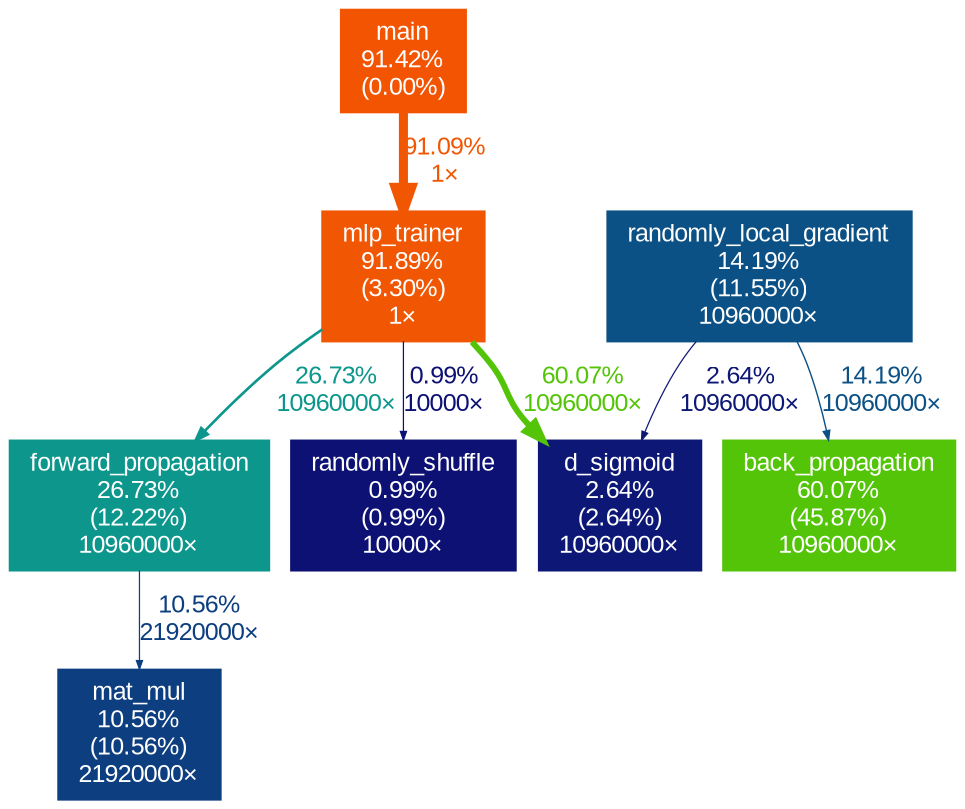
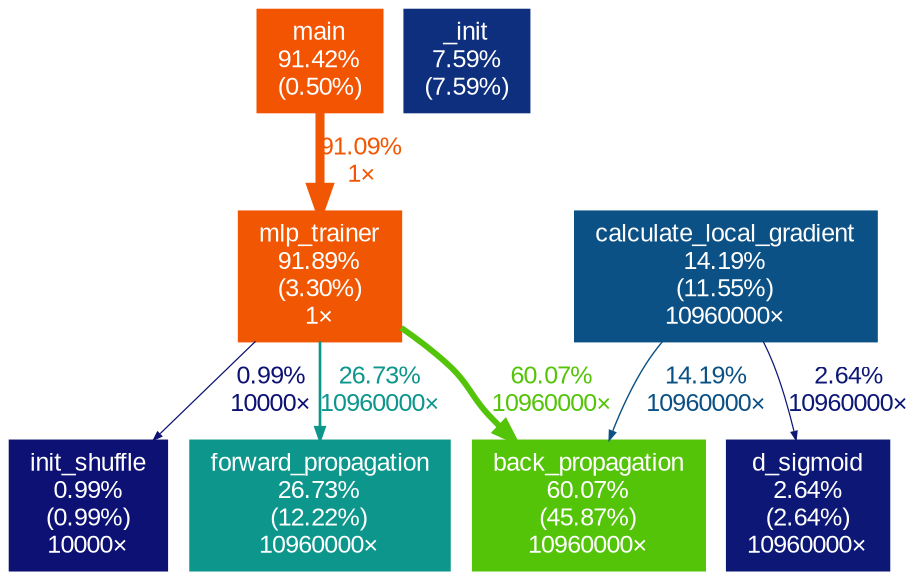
node "main 91.42% (0.00%)": label "main 91.42% (0.00%)" -> "main 91.42% (0.50%)"
node "_init 7.59% (7.59%)": added
node "randomly_local_gradient 14.19% (11.55%) 10960000×": label "randomly_local_gradient 14.19% (11.55%) 10960000×" -> "calculate_local_gradient 14.19% (11.55%) 10960000×"
edge "mlp_trainer 91.89% (3.30%) 1×" -> "d_sigmoid 2.64% (2.64%) 10960000×": now "mlp_trainer 91.89% (3.30%) 1×" -> "back_propagation 60.07% (45.87%) 10960000×"
node "randomly_shuffle 0.99% (0.99%) 10000×": label "randomly_shuffle 0.99% (0.99%) 10000×" -> "init_shuffle 0.99% (0.99%) 10000×"
node "mat_mul 10.56% (10.56%) 21920000×": removed
